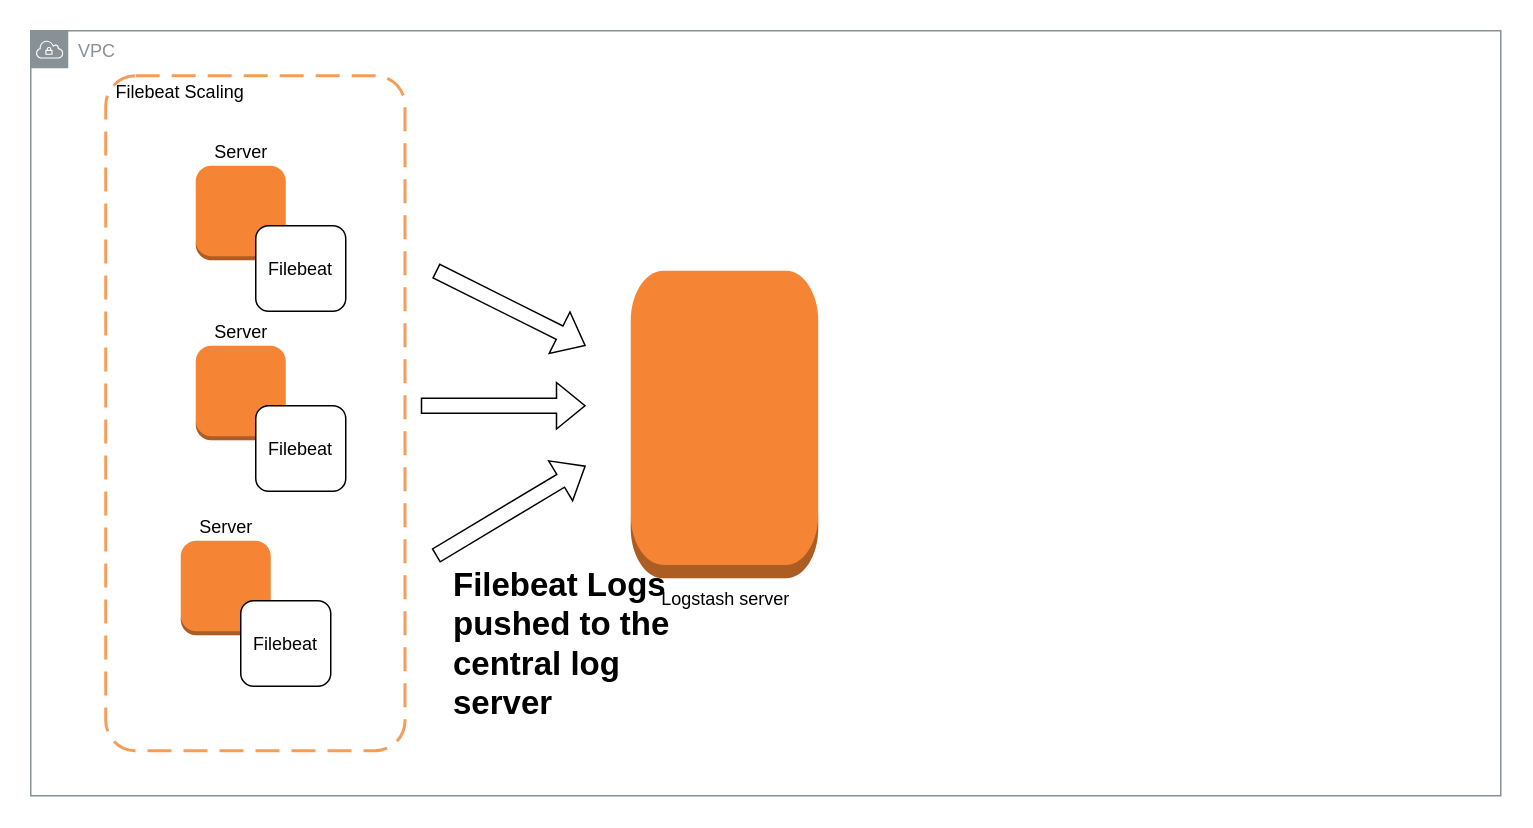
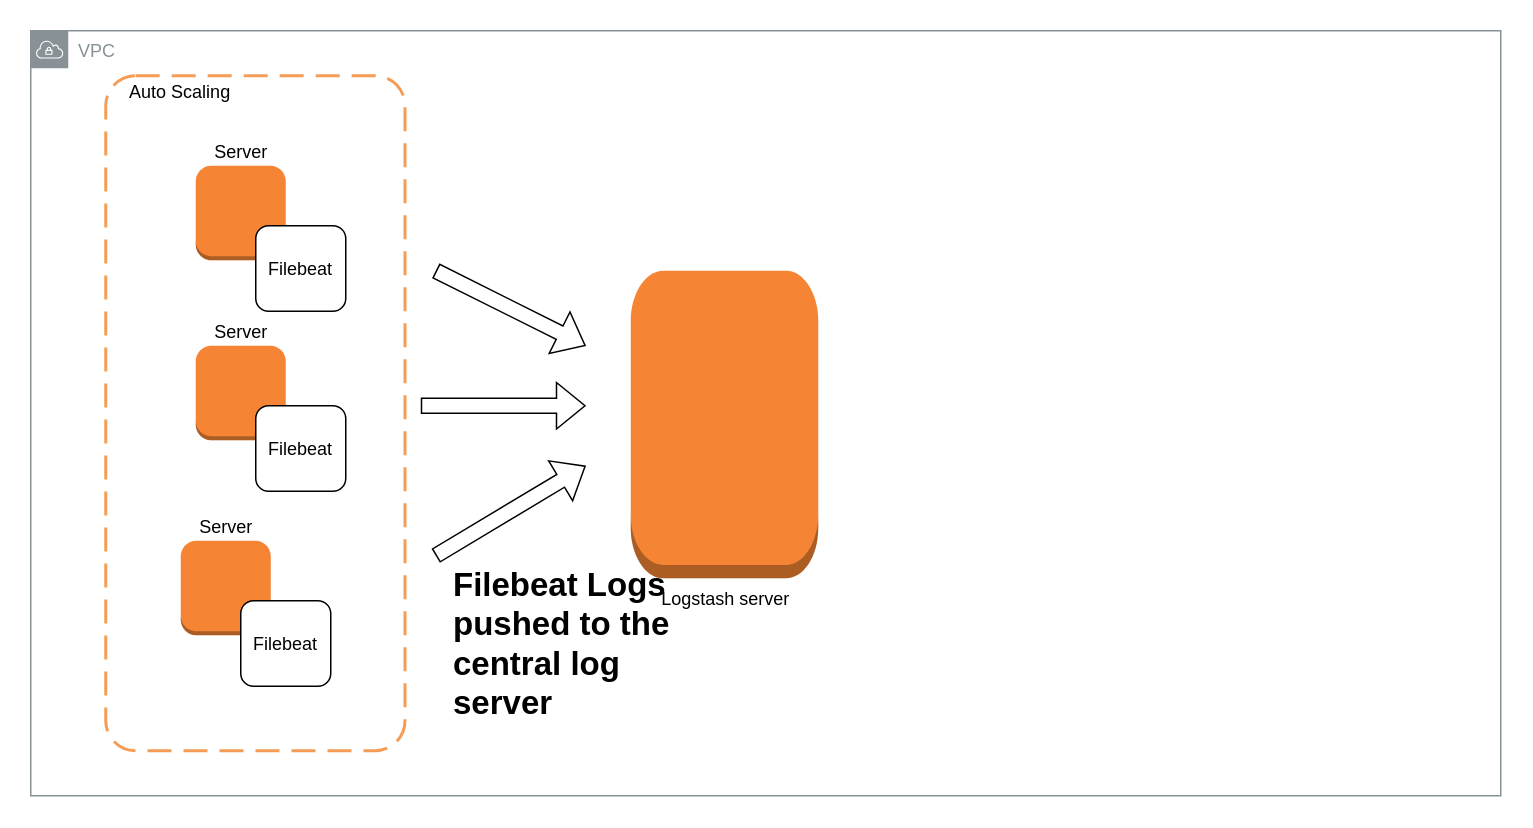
node "Filebeat Scaling": label "Filebeat Scaling" -> "Auto Scaling"
